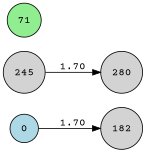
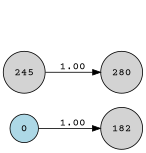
node "71": removed
edge "245" -> "280": label "1.70" -> "1.00"
edge "0" -> "182": label "1.70" -> "1.00"
